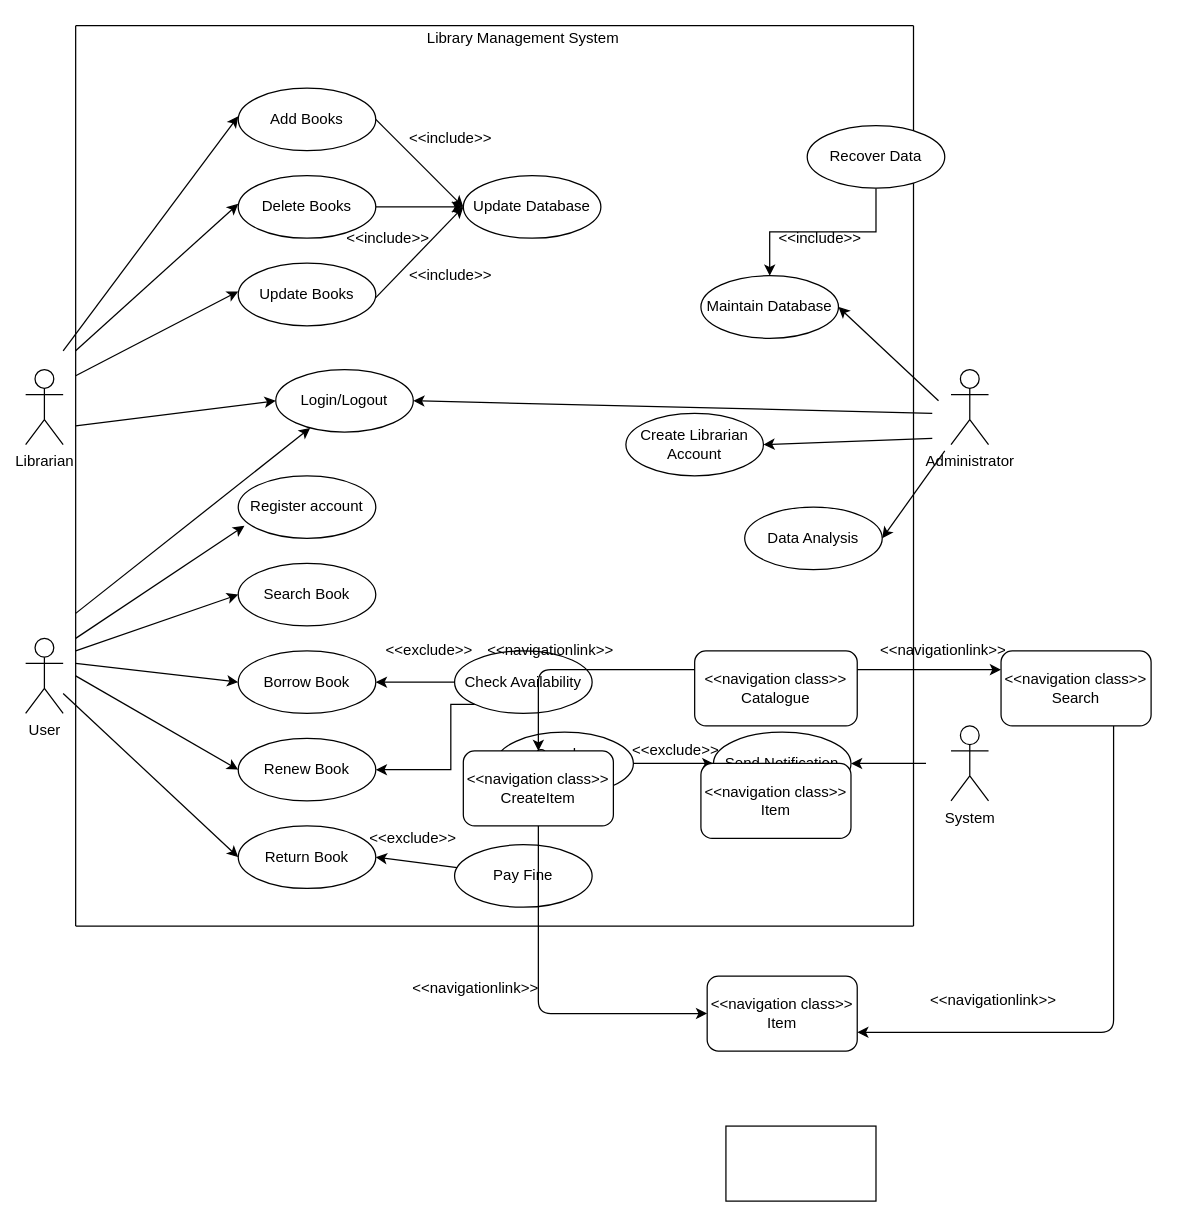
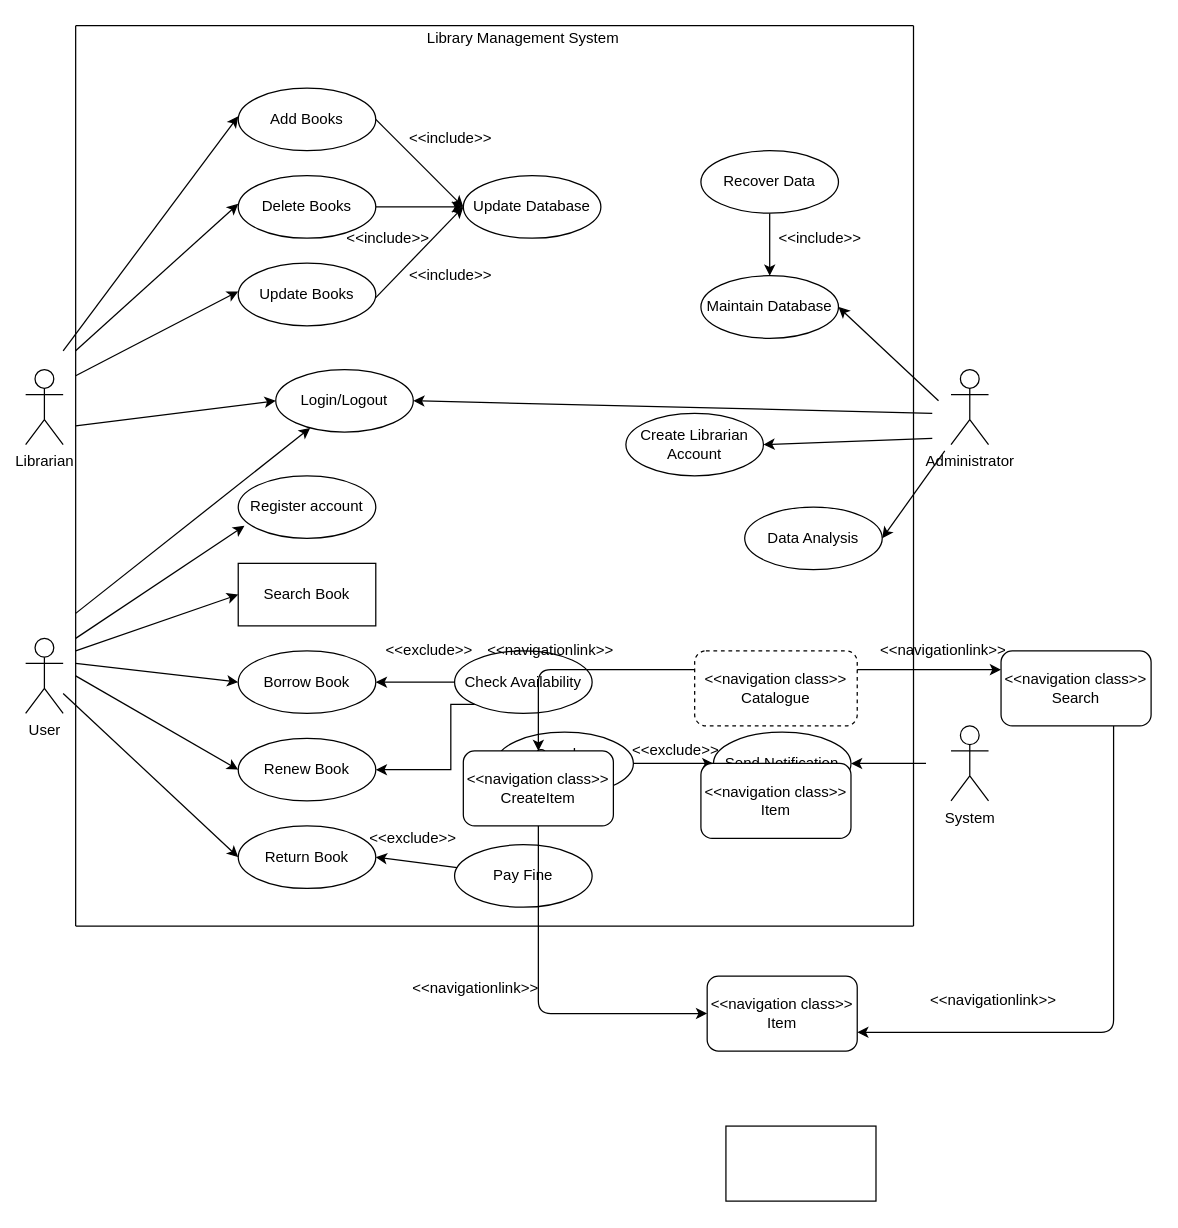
node "Recover Data": moved (876, 157) -> (769, 182)
node "Search Book": shape ellipse -> rectangle
node "<<navigation class>> Catalogue": style solid -> dashed
